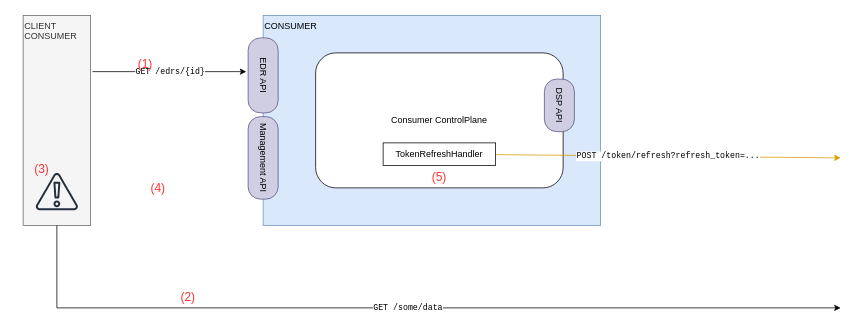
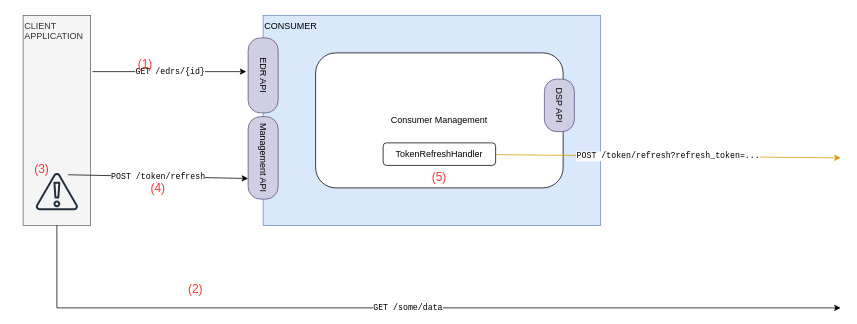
node "CLIENT CONSUMER": label "CLIENT CONSUMER" -> "CLIENT APPLICATION"
node "Consumer ControlPlane": label "Consumer ControlPlane" -> "Consumer Management"
node "TokenRefreshHandler": shape rectangle -> rounded rectangle
edge "(3)" -> "Management API": added, label "POST /token/refresh"
node "(2)": moved (188, 297) -> (195, 289)
